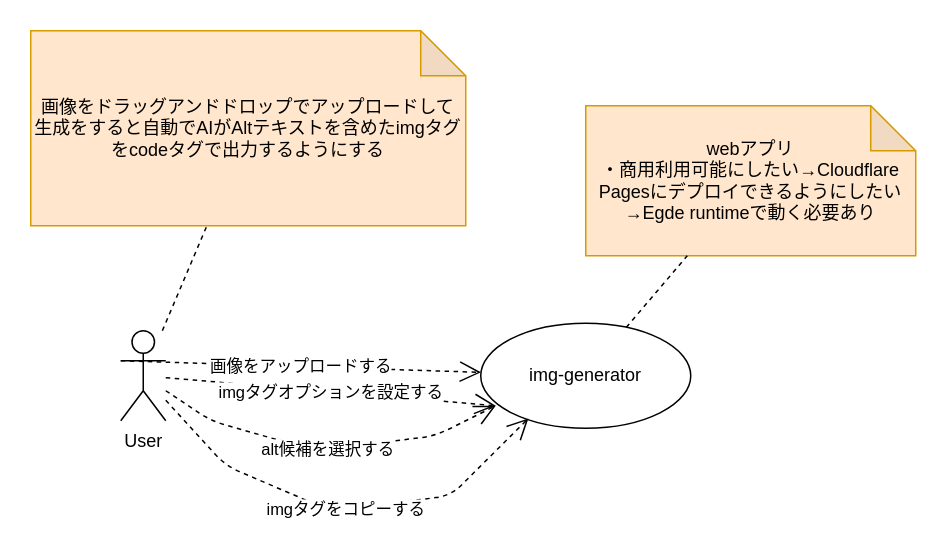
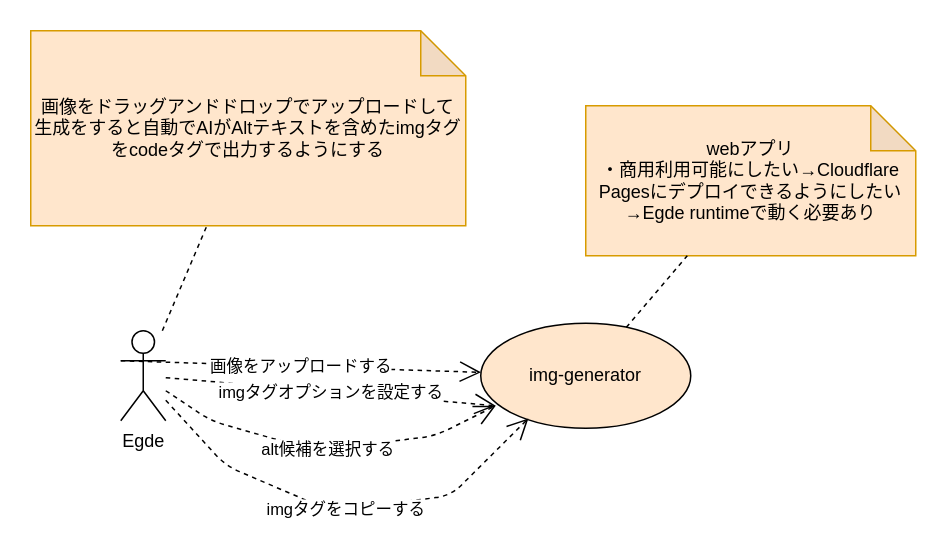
node "img-generator": fillcolor #ffffff -> #ffe6cc
node "User": label "User" -> "Egde"
